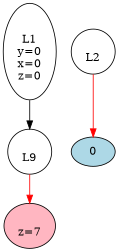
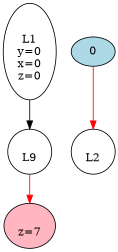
edge "L2" -> "0": reversed
